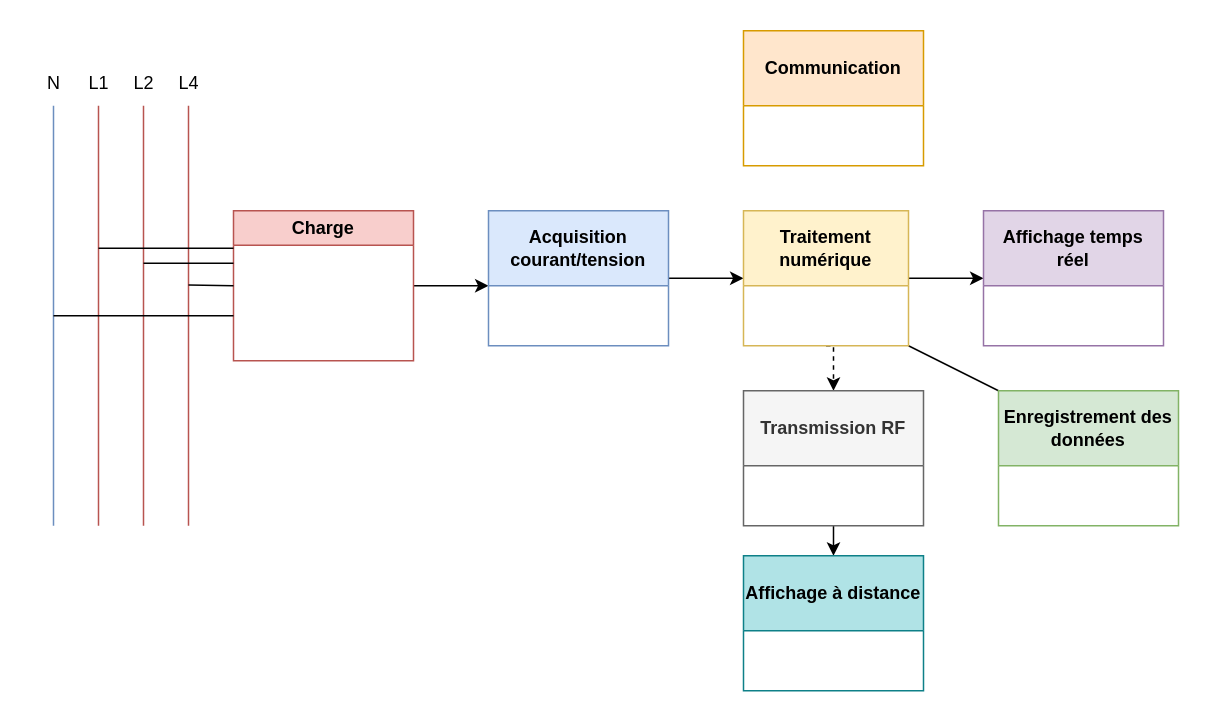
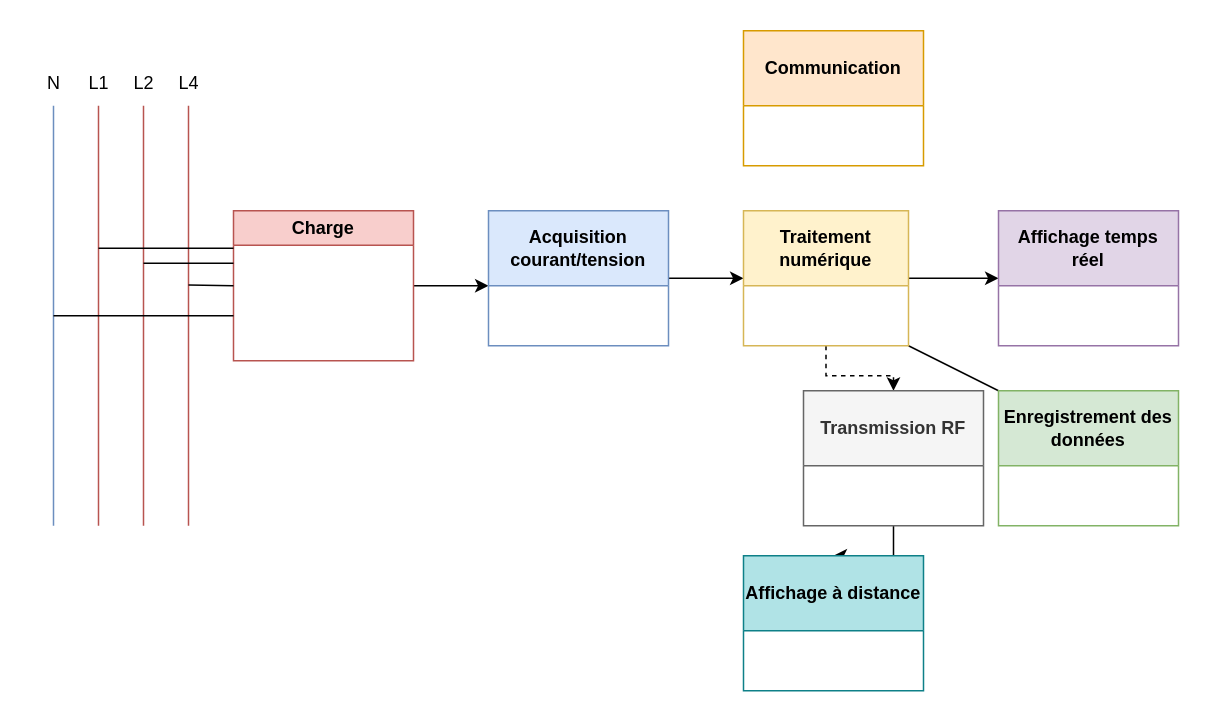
node "Affichage temps réel": moved (1073, 278) -> (1088, 278)
node "Transmission RF": moved (833, 458) -> (893, 458)
